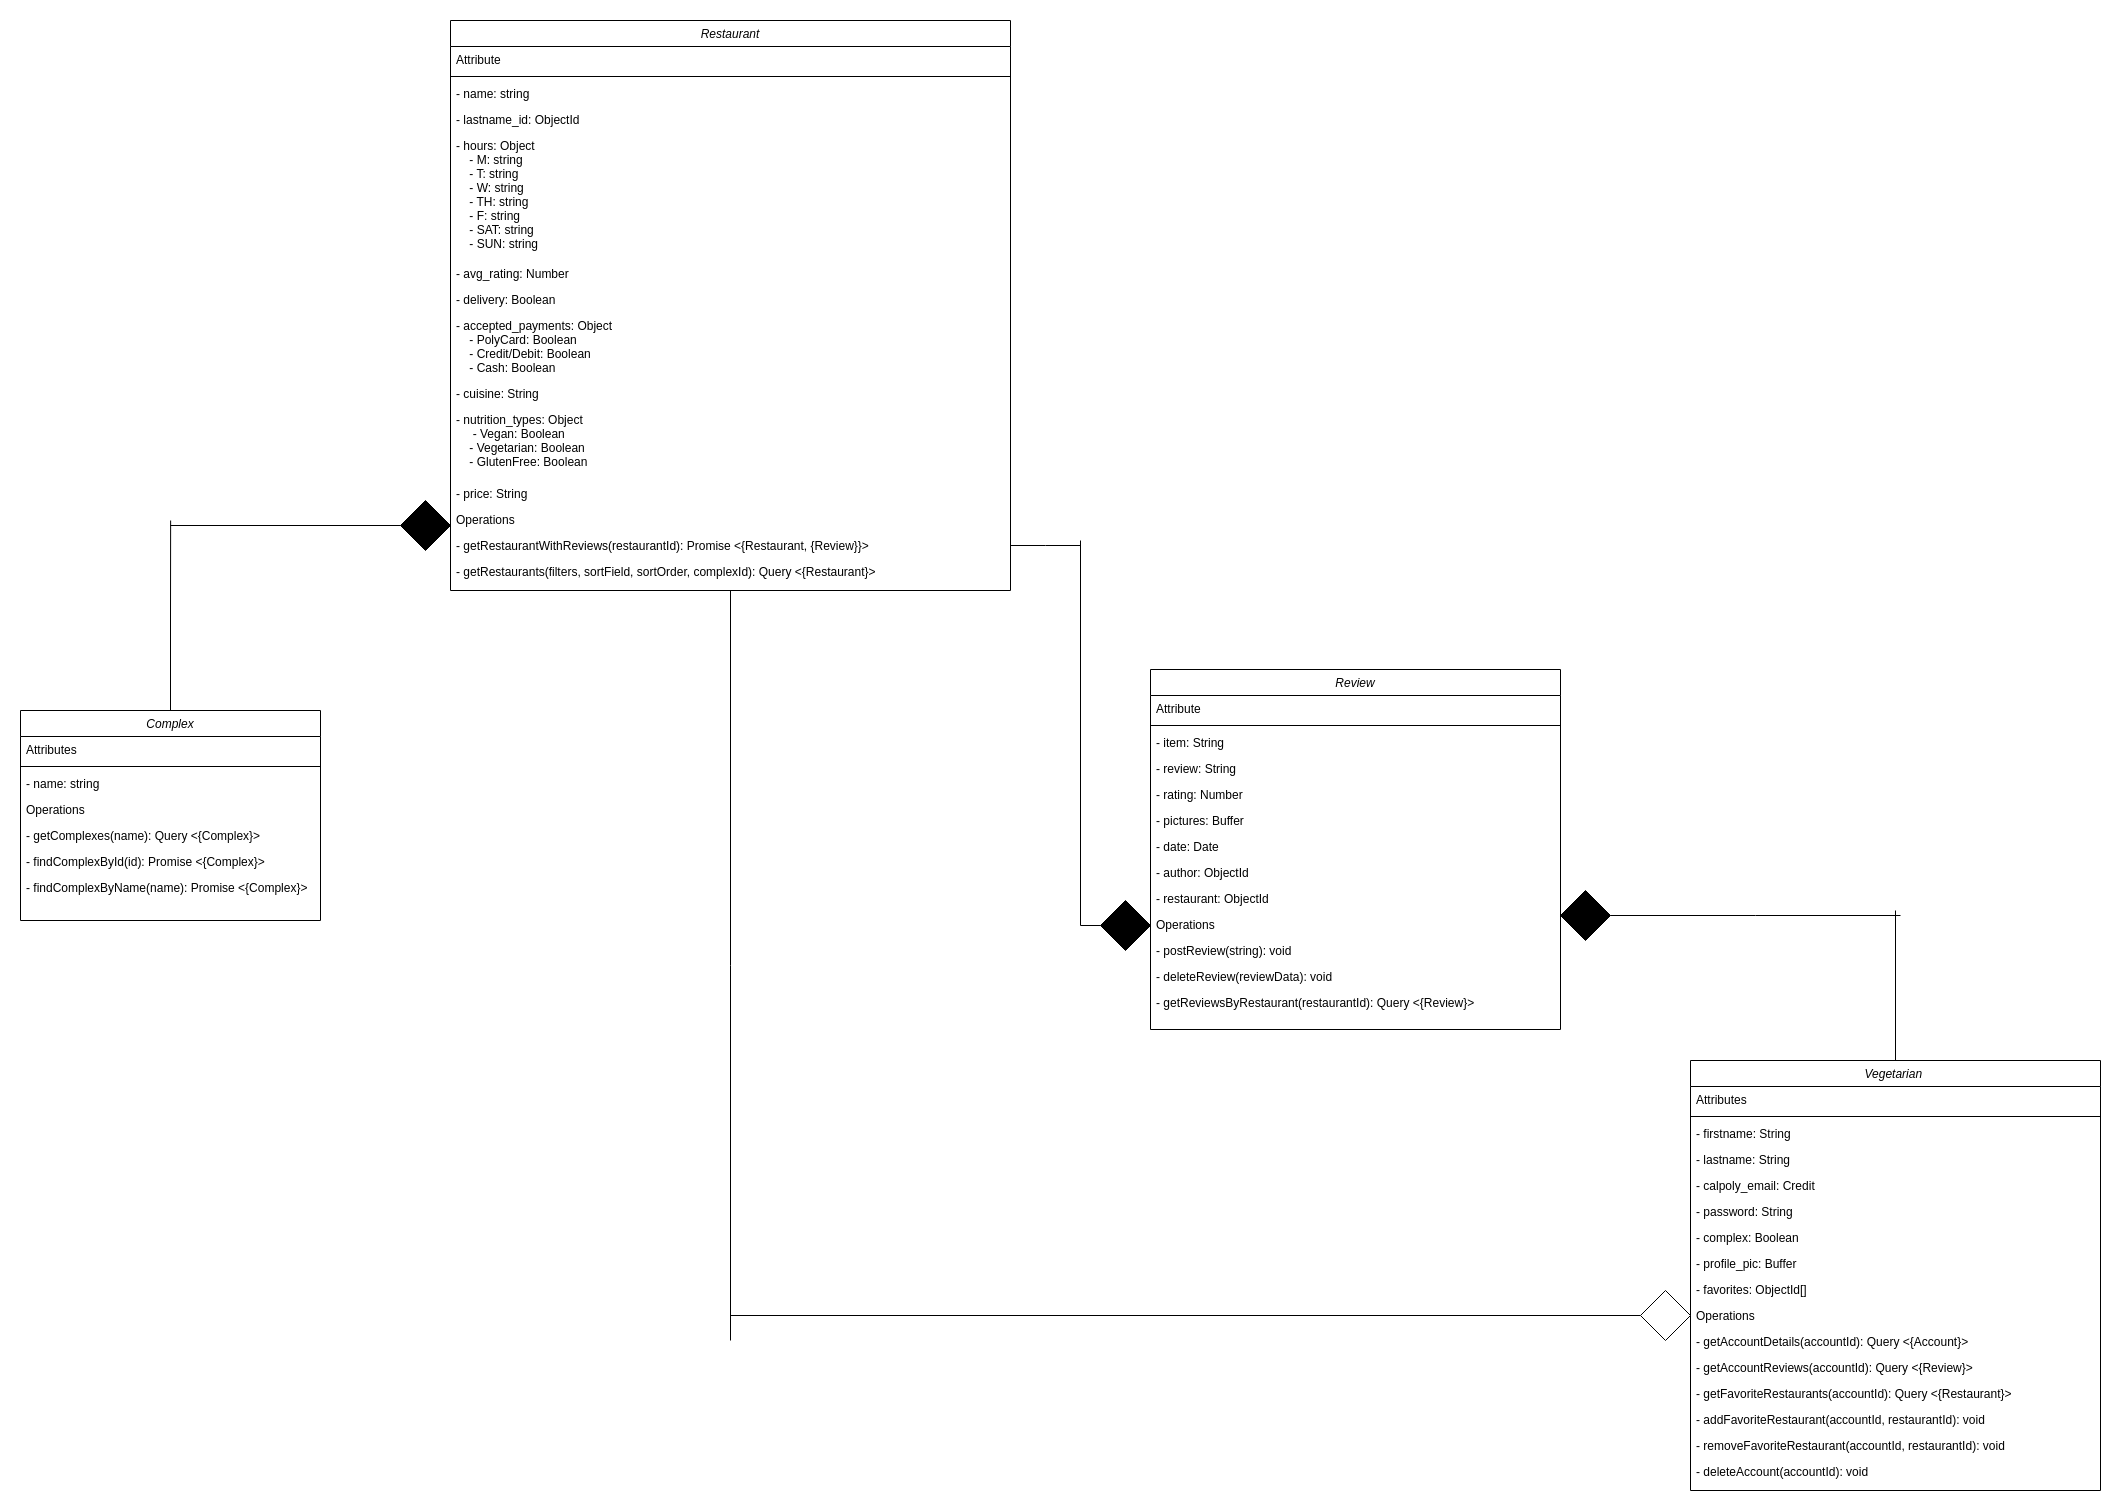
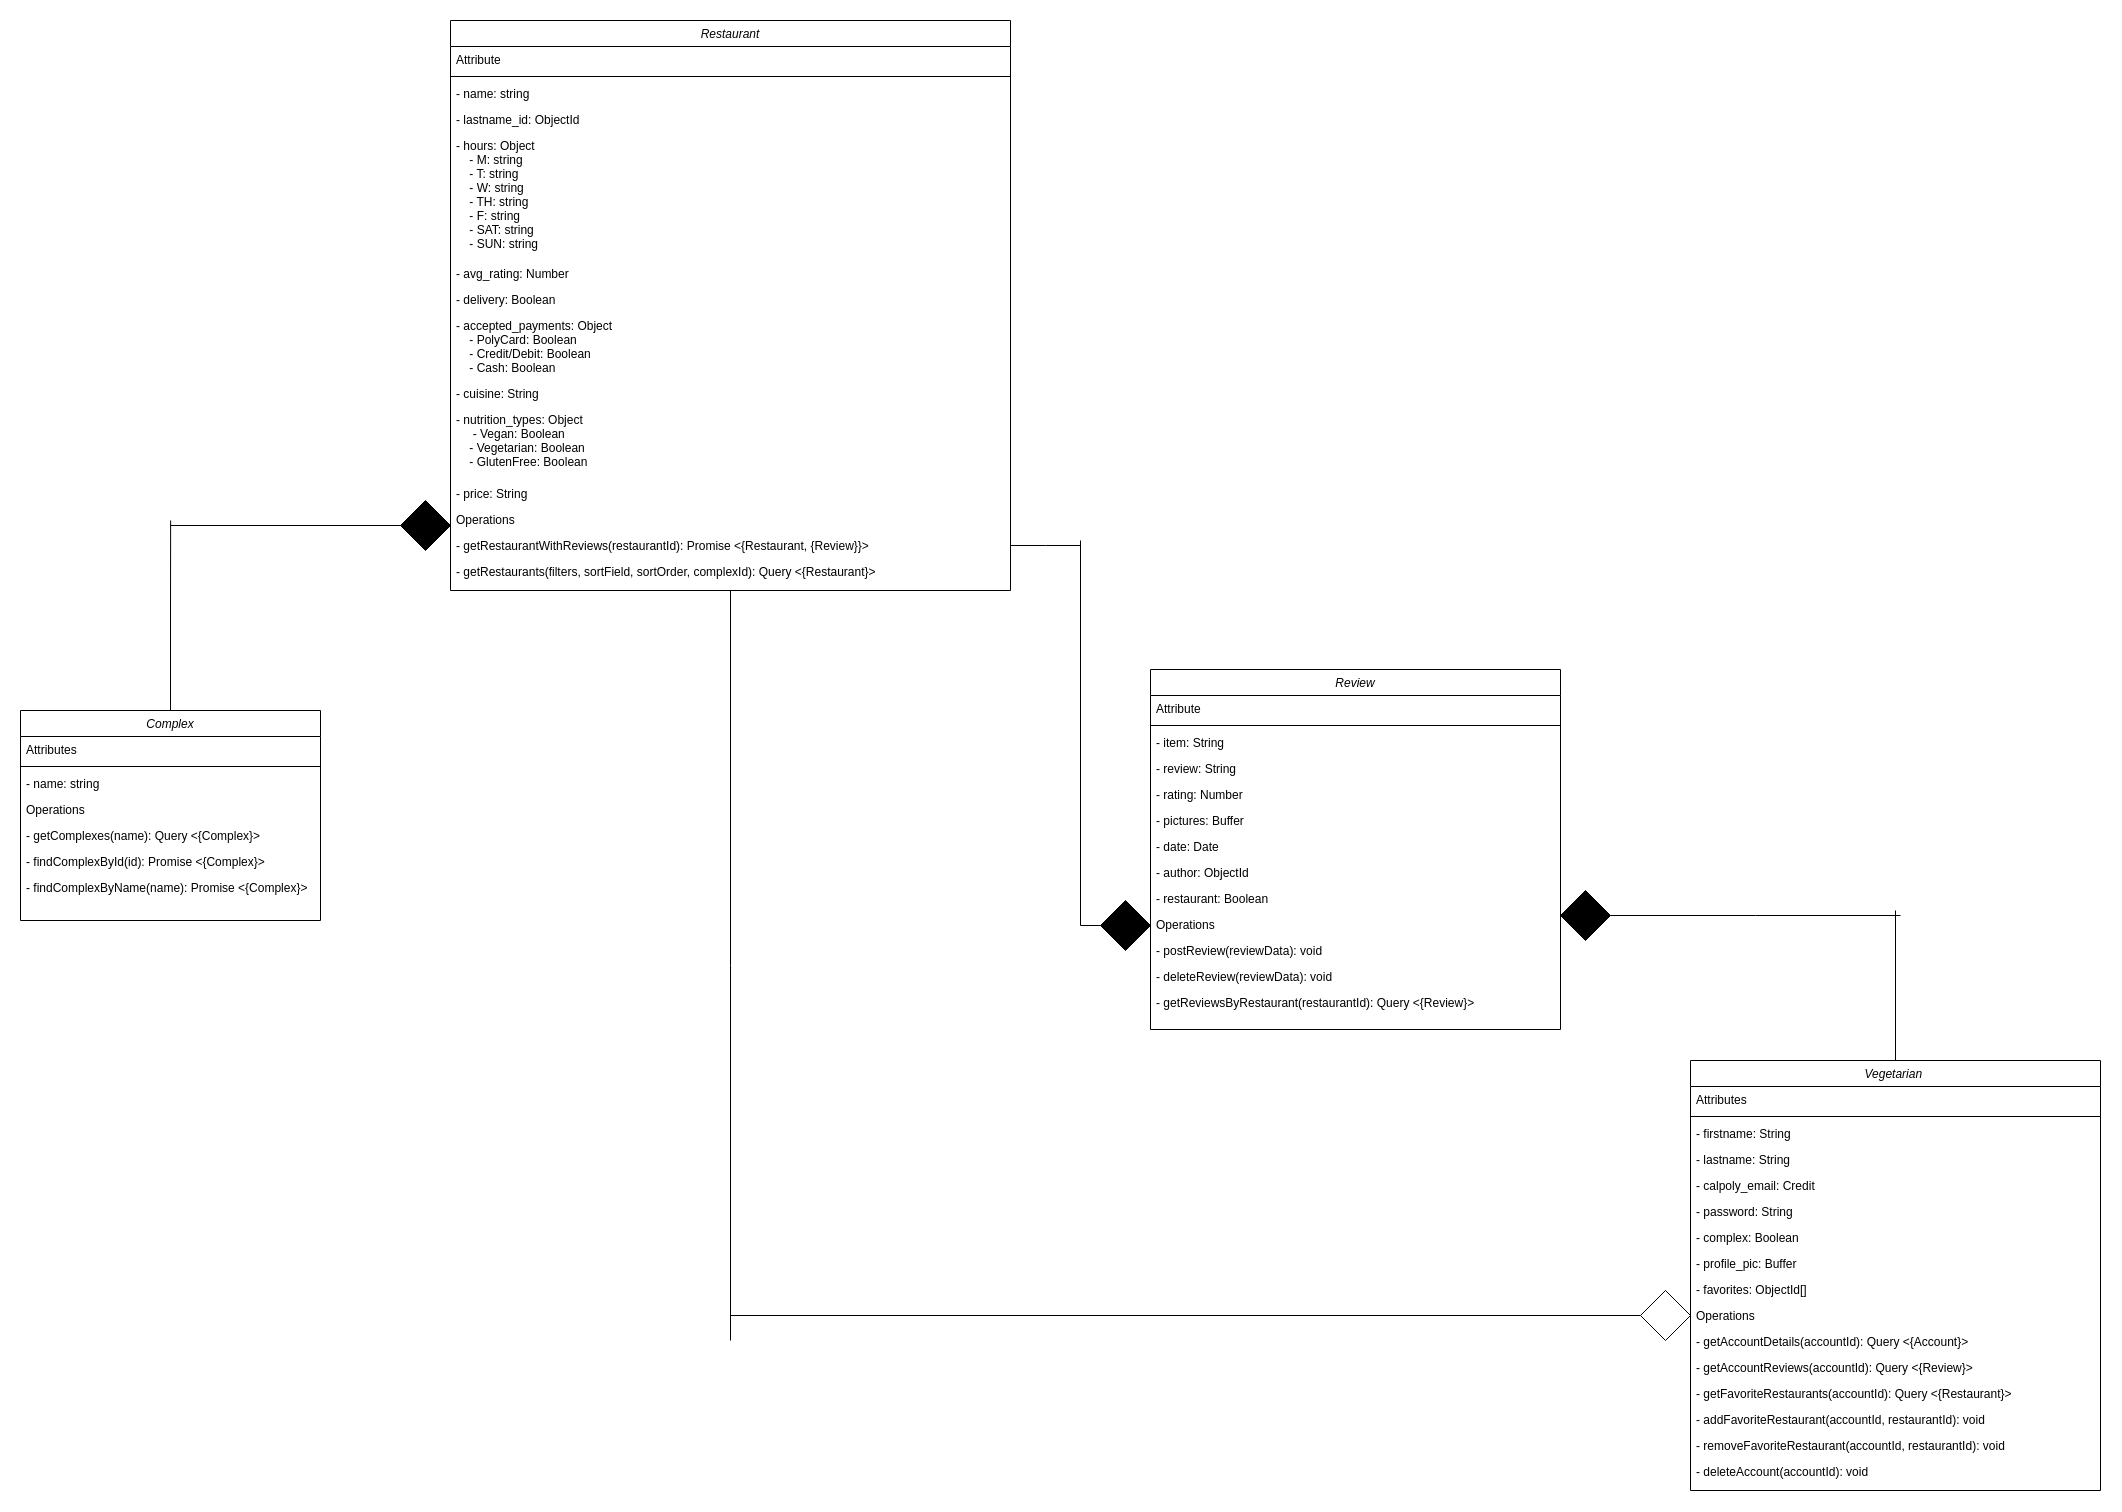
node "- restaurant: ObjectId": label "- restaurant: ObjectId" -> "- restaurant: Boolean"
node "- postReview(string): void": label "- postReview(string): void" -> "- postReview(reviewData): void"
